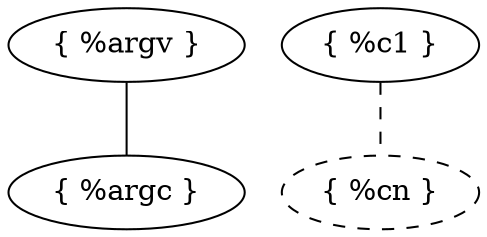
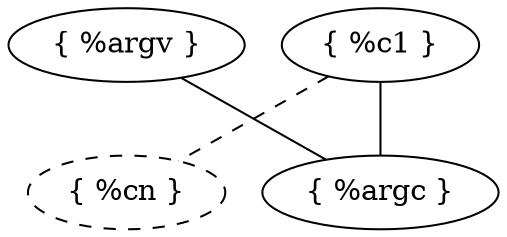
edge "{ %c1 }" -- "{ %argc }": added
